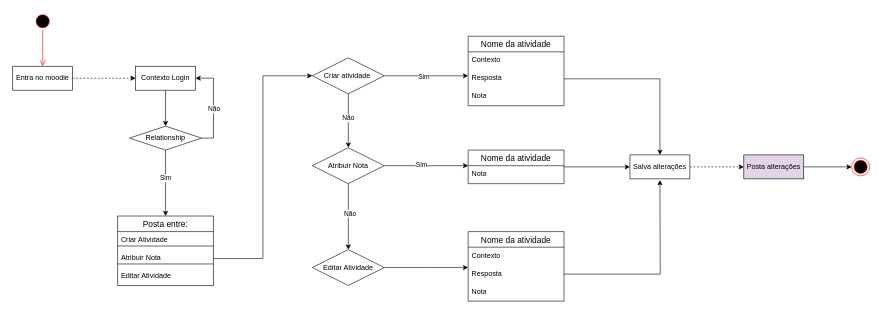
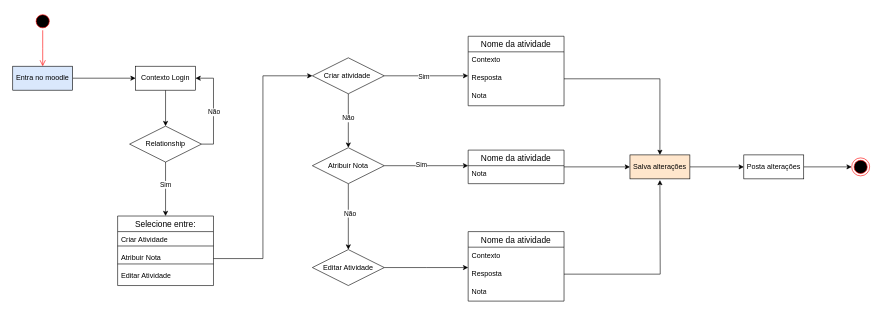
node "Entra no moodle": fillcolor #ffffff -> #dae8fc
edge "Entra no moodle" -> "Contexto Login": style dashed -> solid
node "Relationship": size 72x24 -> 72x36
node "Salva alterações": fillcolor #ffffff -> #ffe6cc
edge "Salva alterações" -> "Posta alterações": style dashed -> solid
node "Posta alterações": fillcolor #e1d5e7 -> #ffffff
node "Posta entre:": label "Posta entre:" -> "Selecione entre:"
